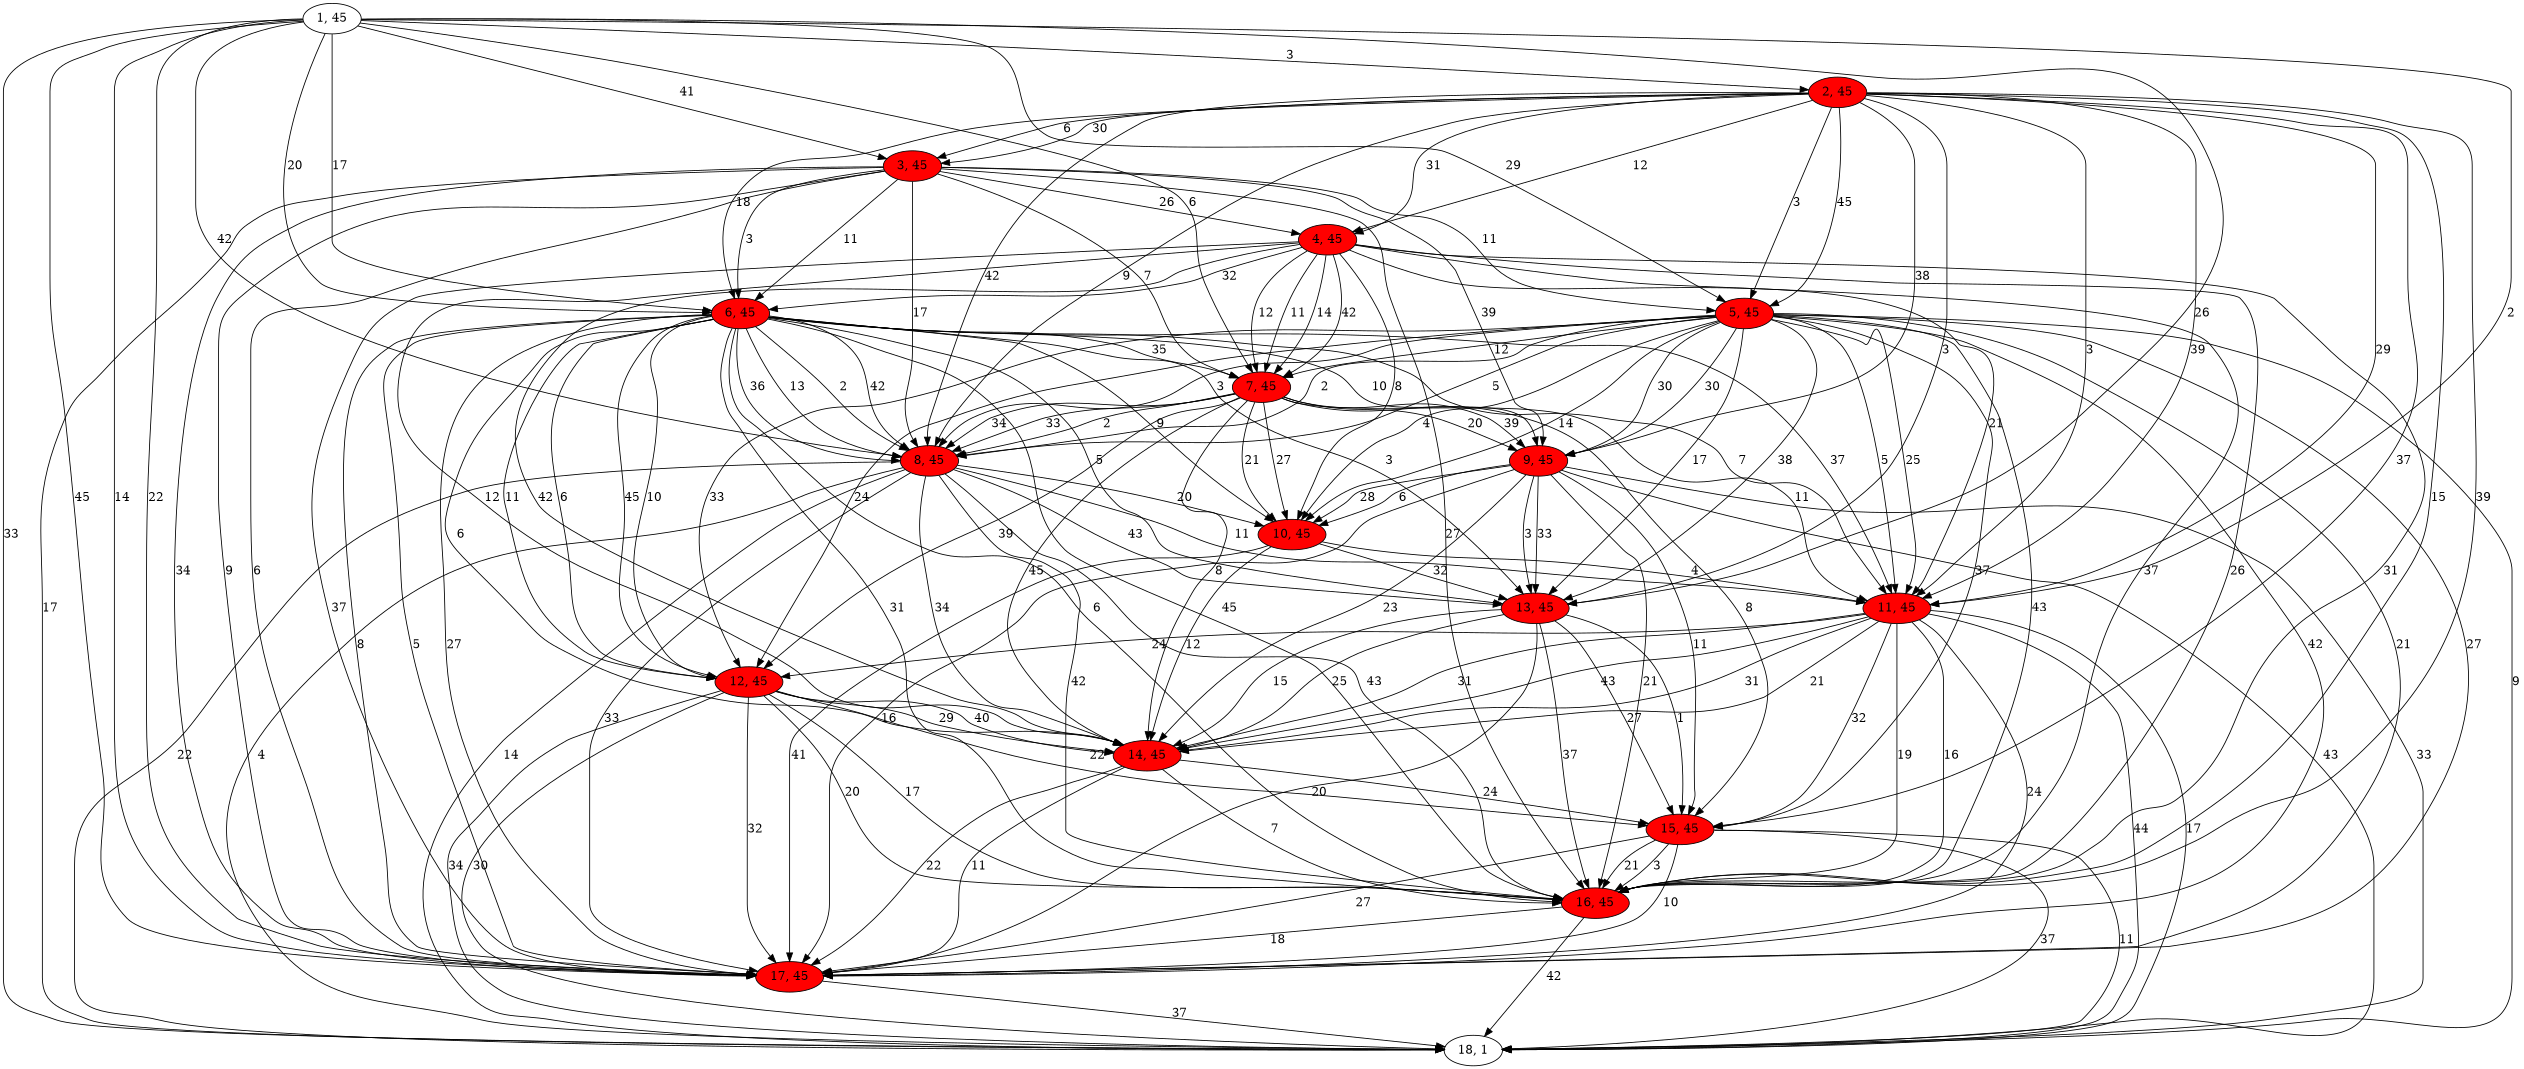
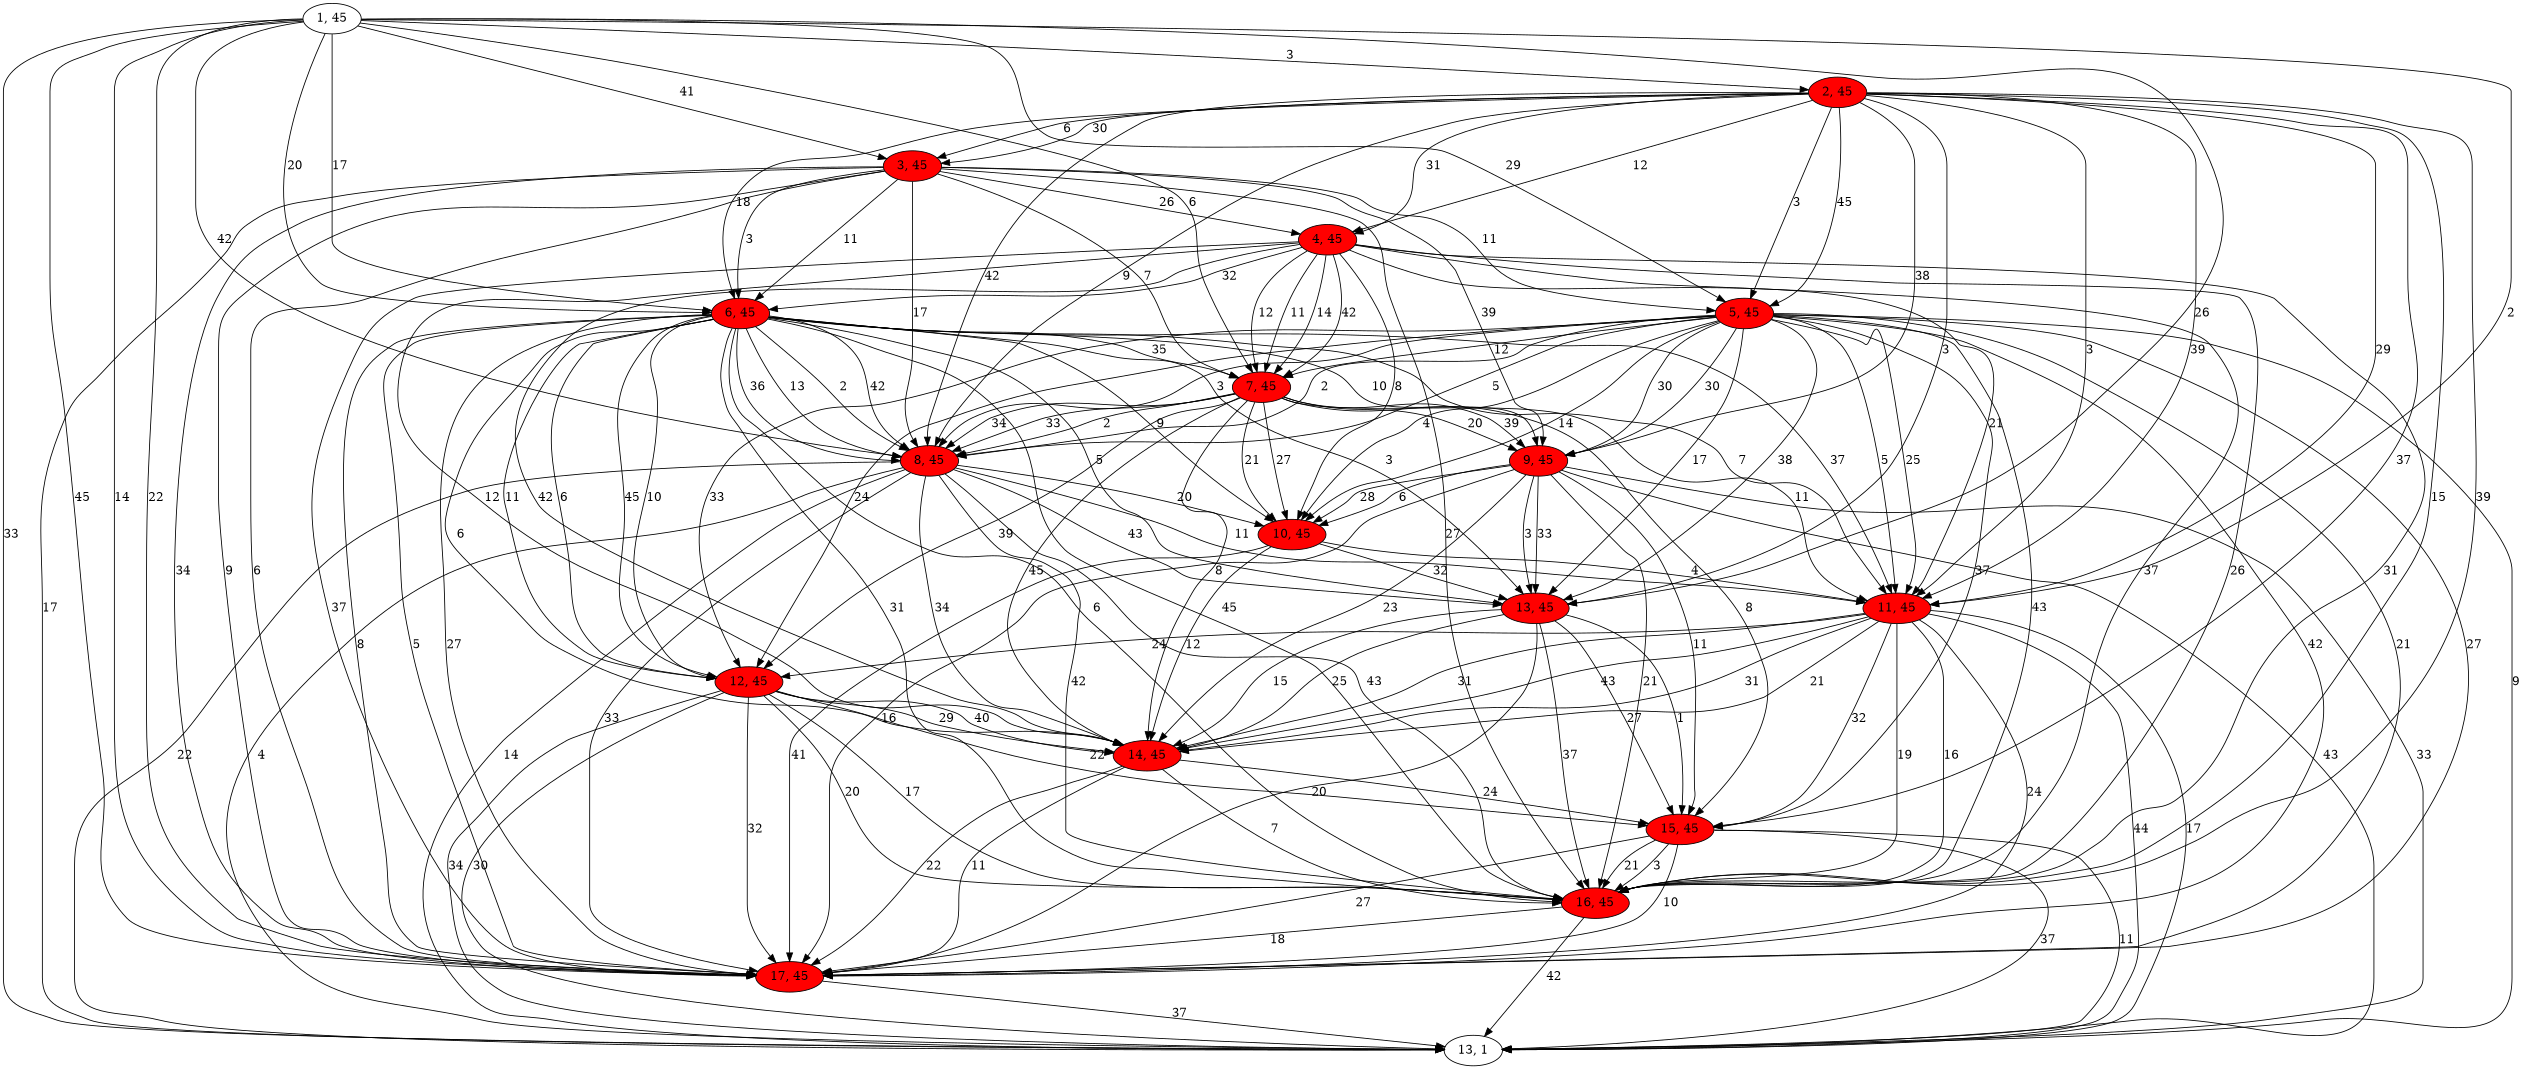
node "18, 1": label "18, 1" -> "13, 1"
